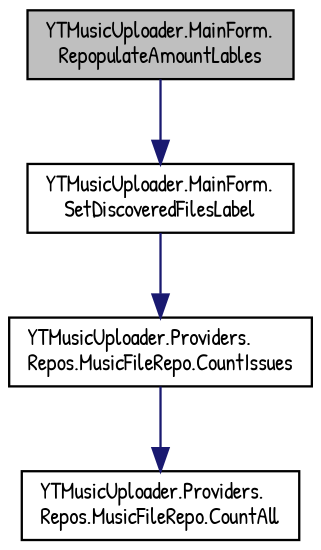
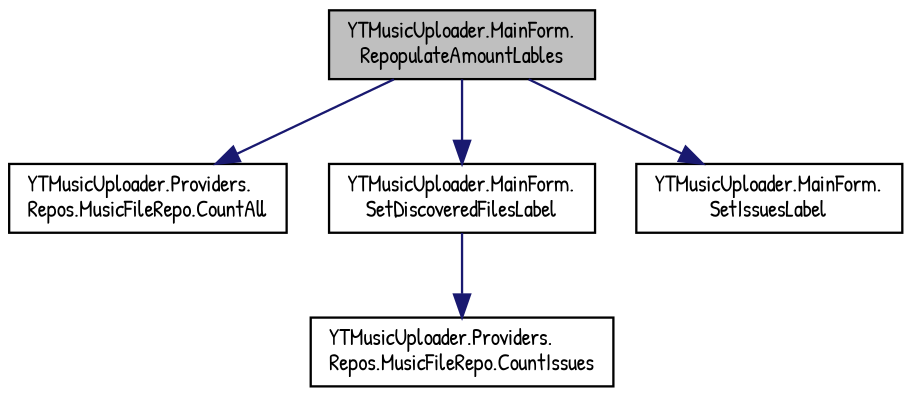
node "YTMusicUploader.MainForm. SetIssuesLabel": added
edge "YTMusicUploader.Providers. Repos.MusicFileRepo.CountIssues" -> "YTMusicUploader.Providers. Repos.MusicFileRepo.CountAll": now "YTMusicUploader.MainForm. RepopulateAmountLables" -> "YTMusicUploader.Providers. Repos.MusicFileRepo.CountAll"
